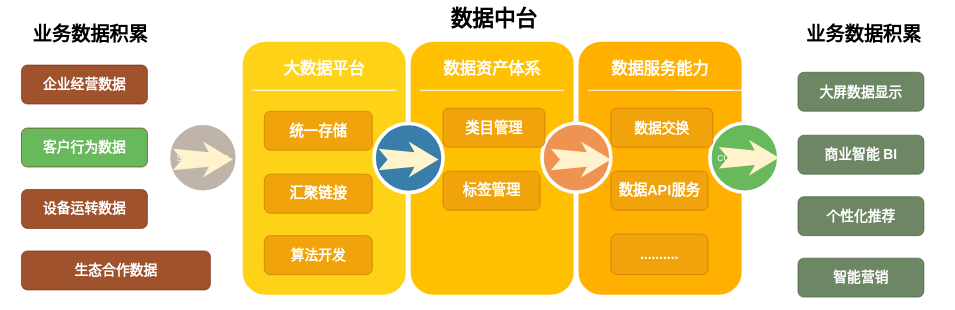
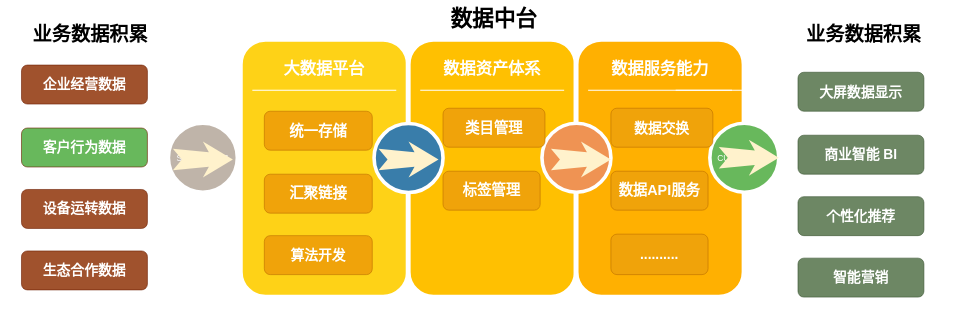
node "生态合作数据": size 189x39 -> 126x39
